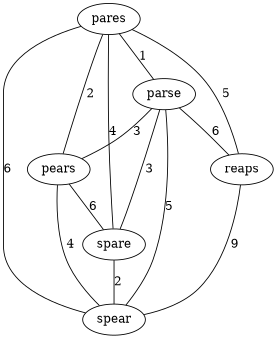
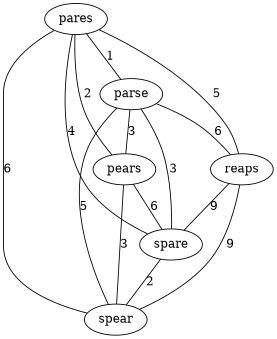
edge "reaps" -- "spare": added, label "9"
edge "pears" -- "spear": label "4" -> "3"
